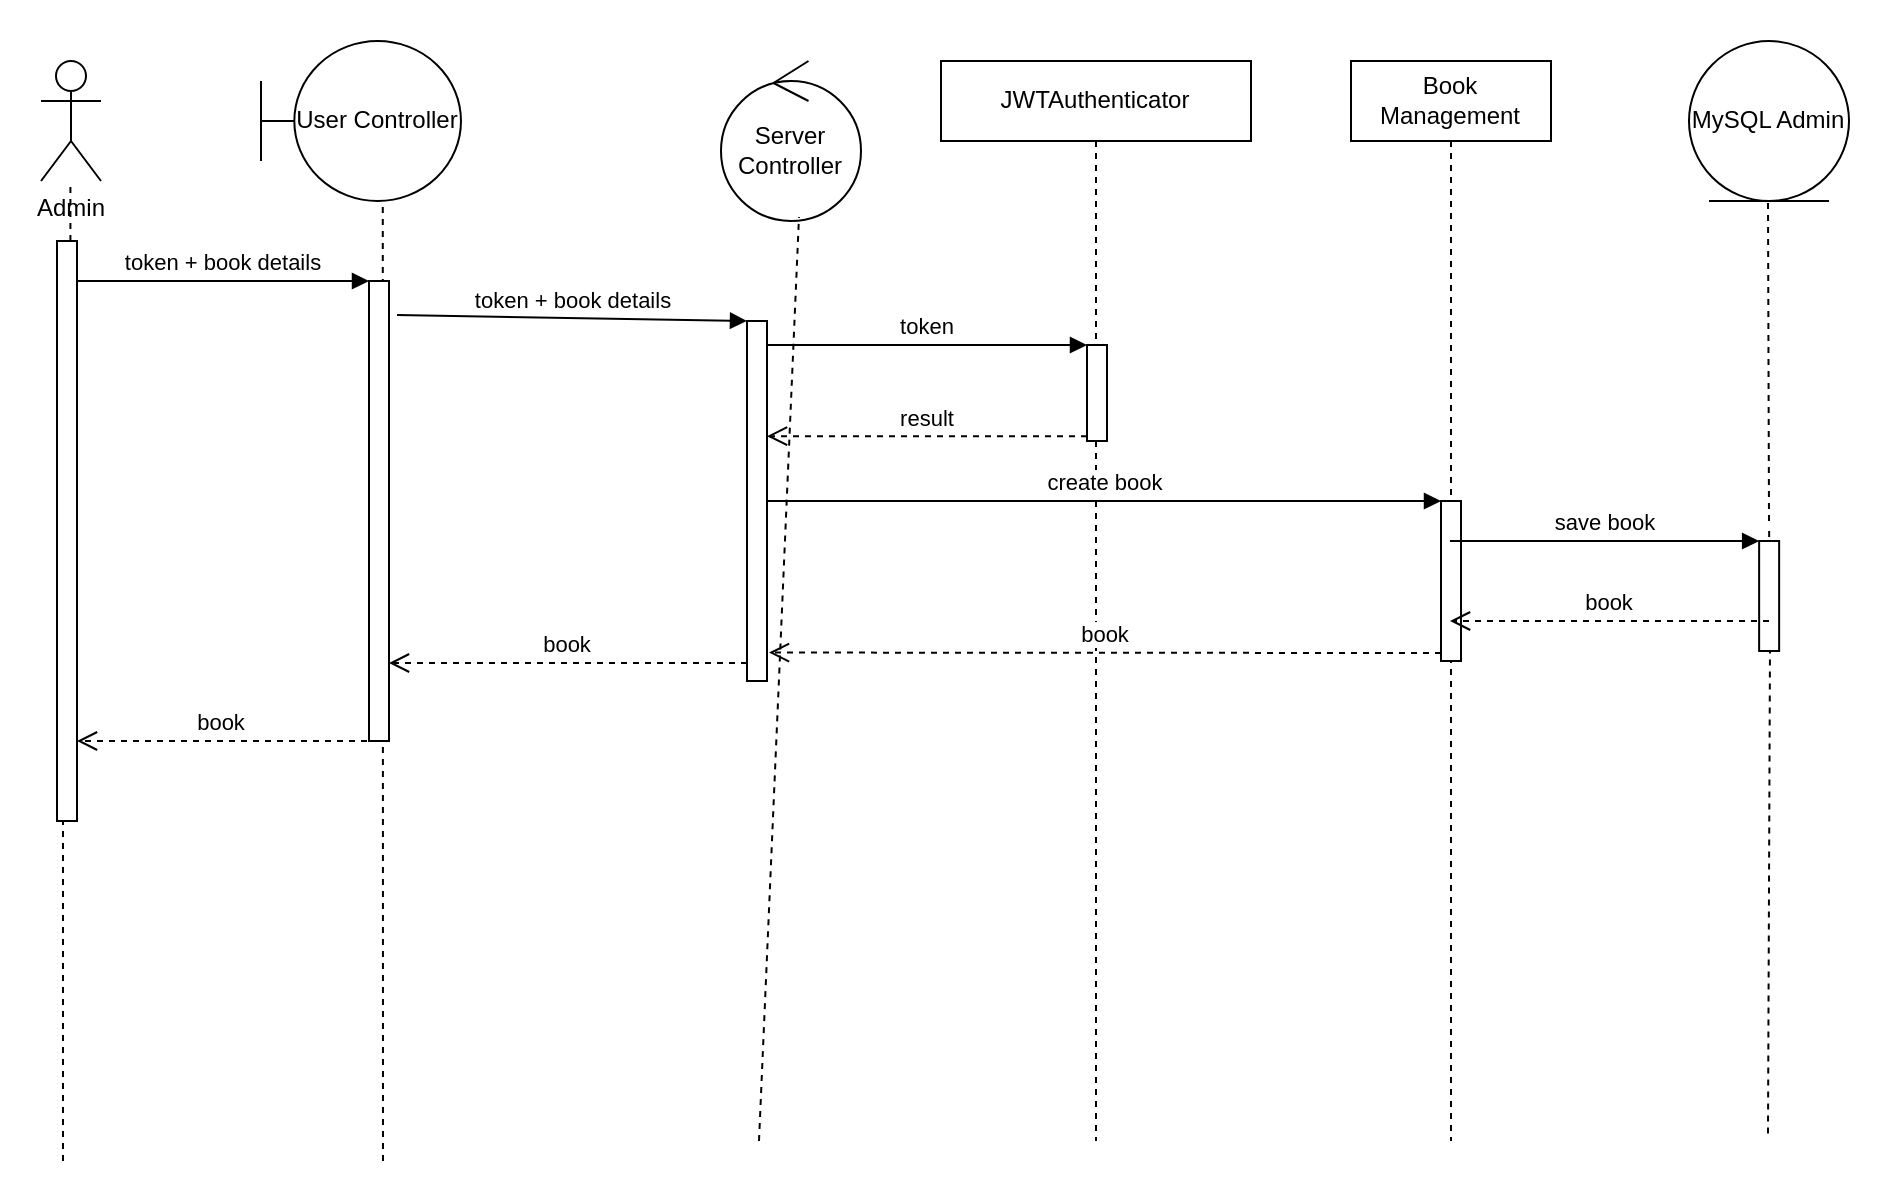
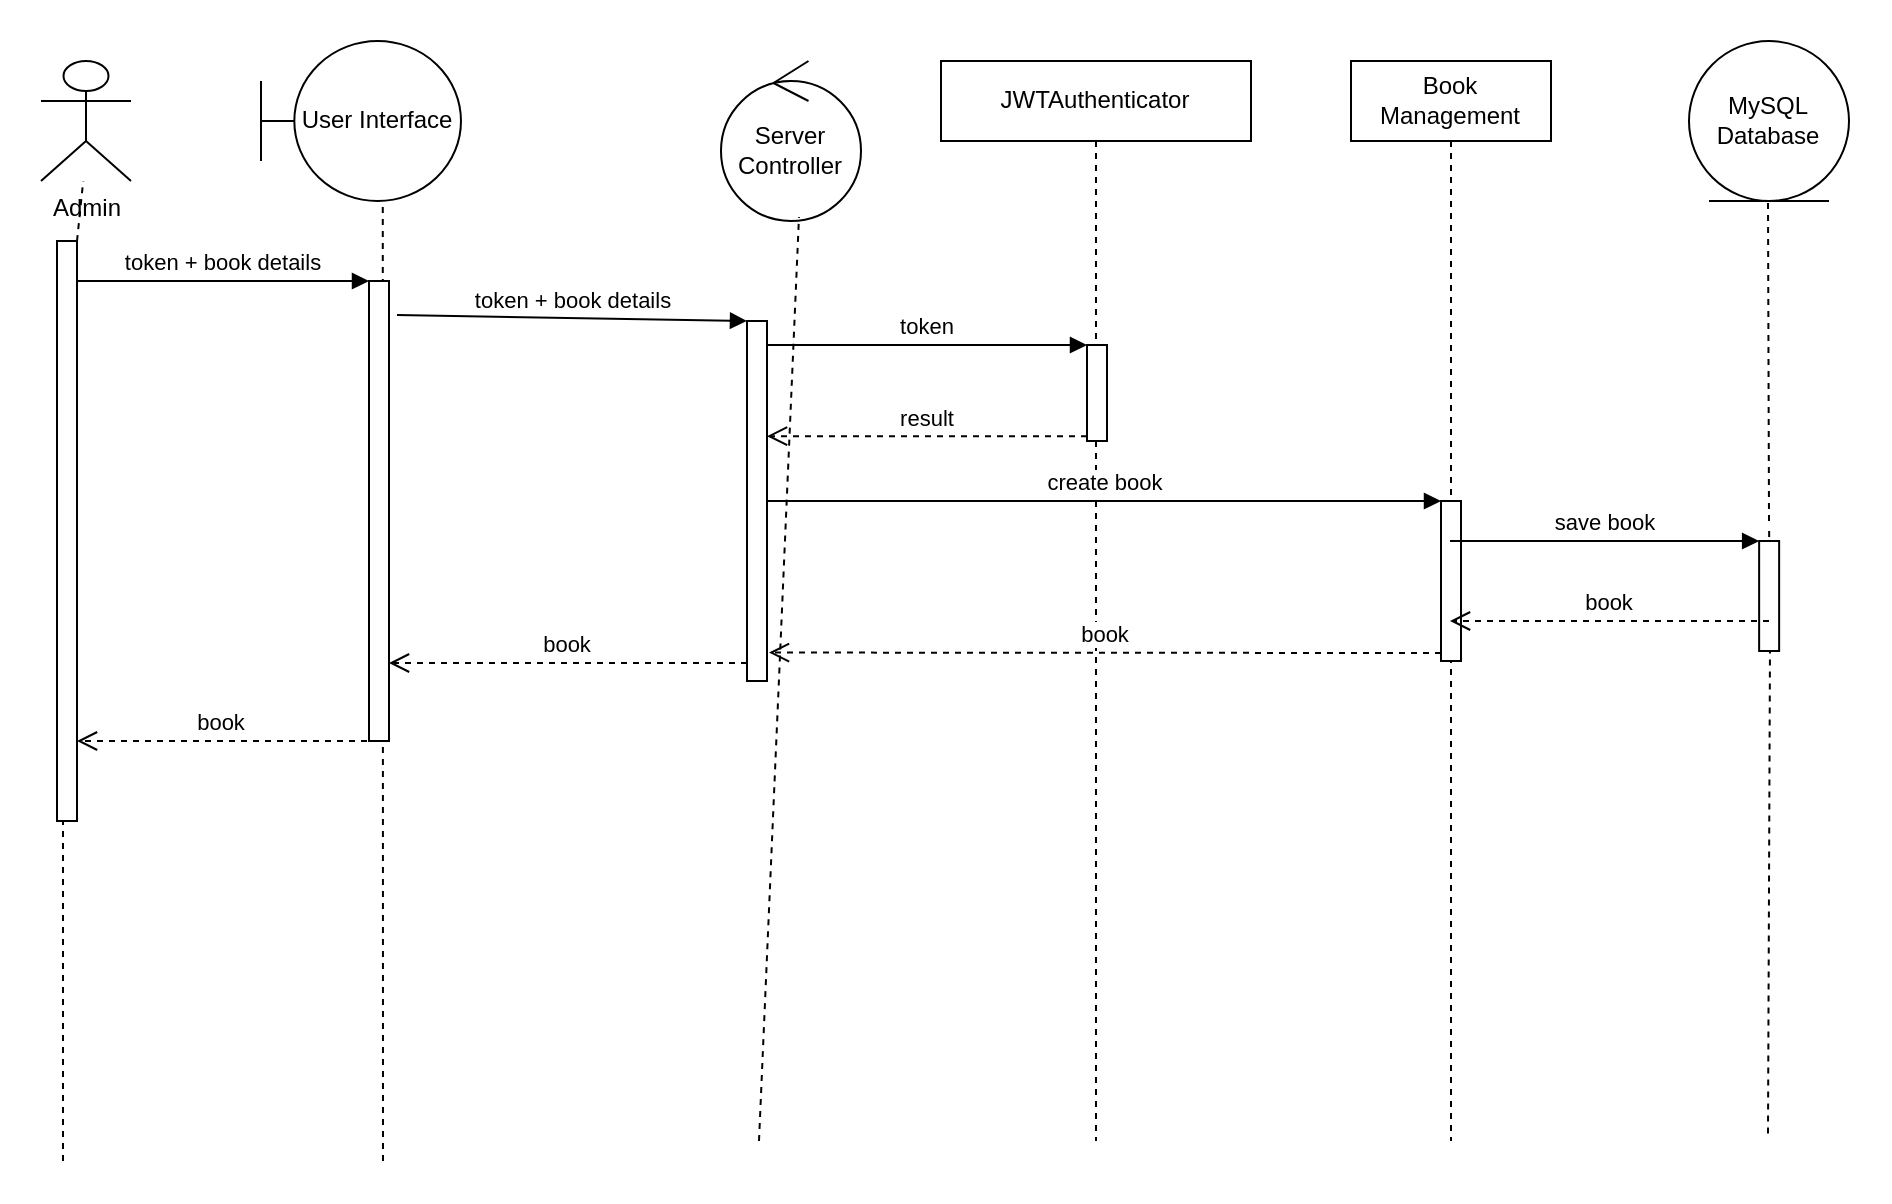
node "Admin": size 60x120 -> 90x120
node "User Controller": label "User Controller" -> "User Interface"
node "MySQL Admin": label "MySQL Admin" -> "MySQL Database"
